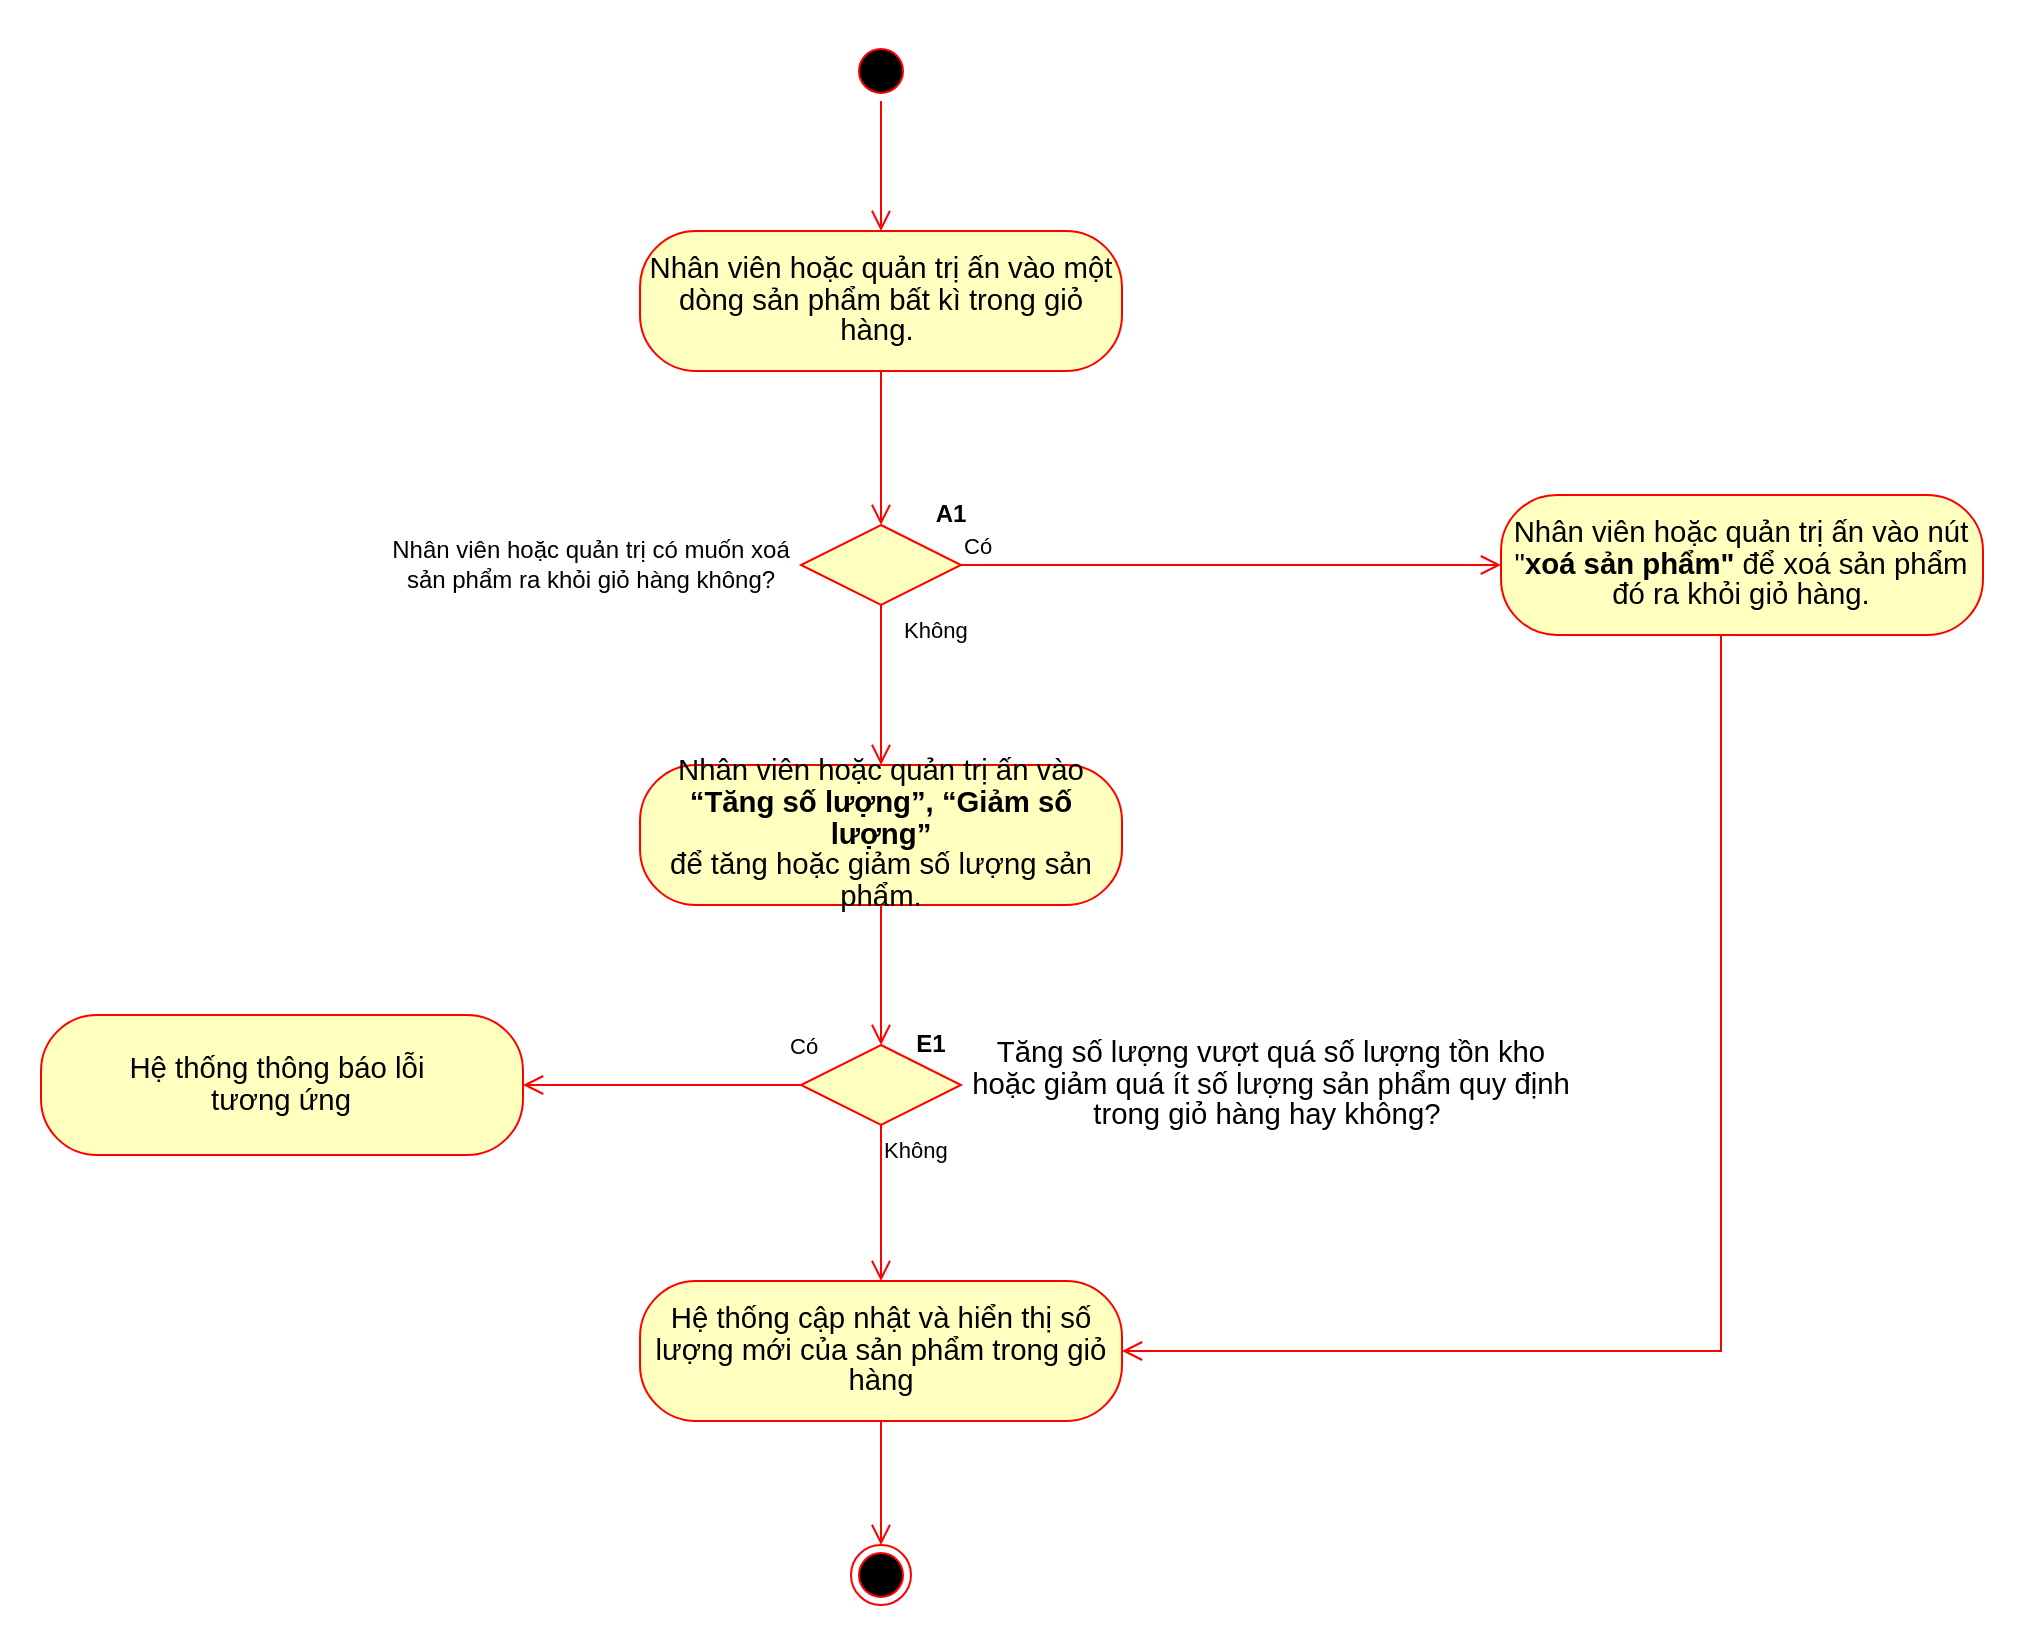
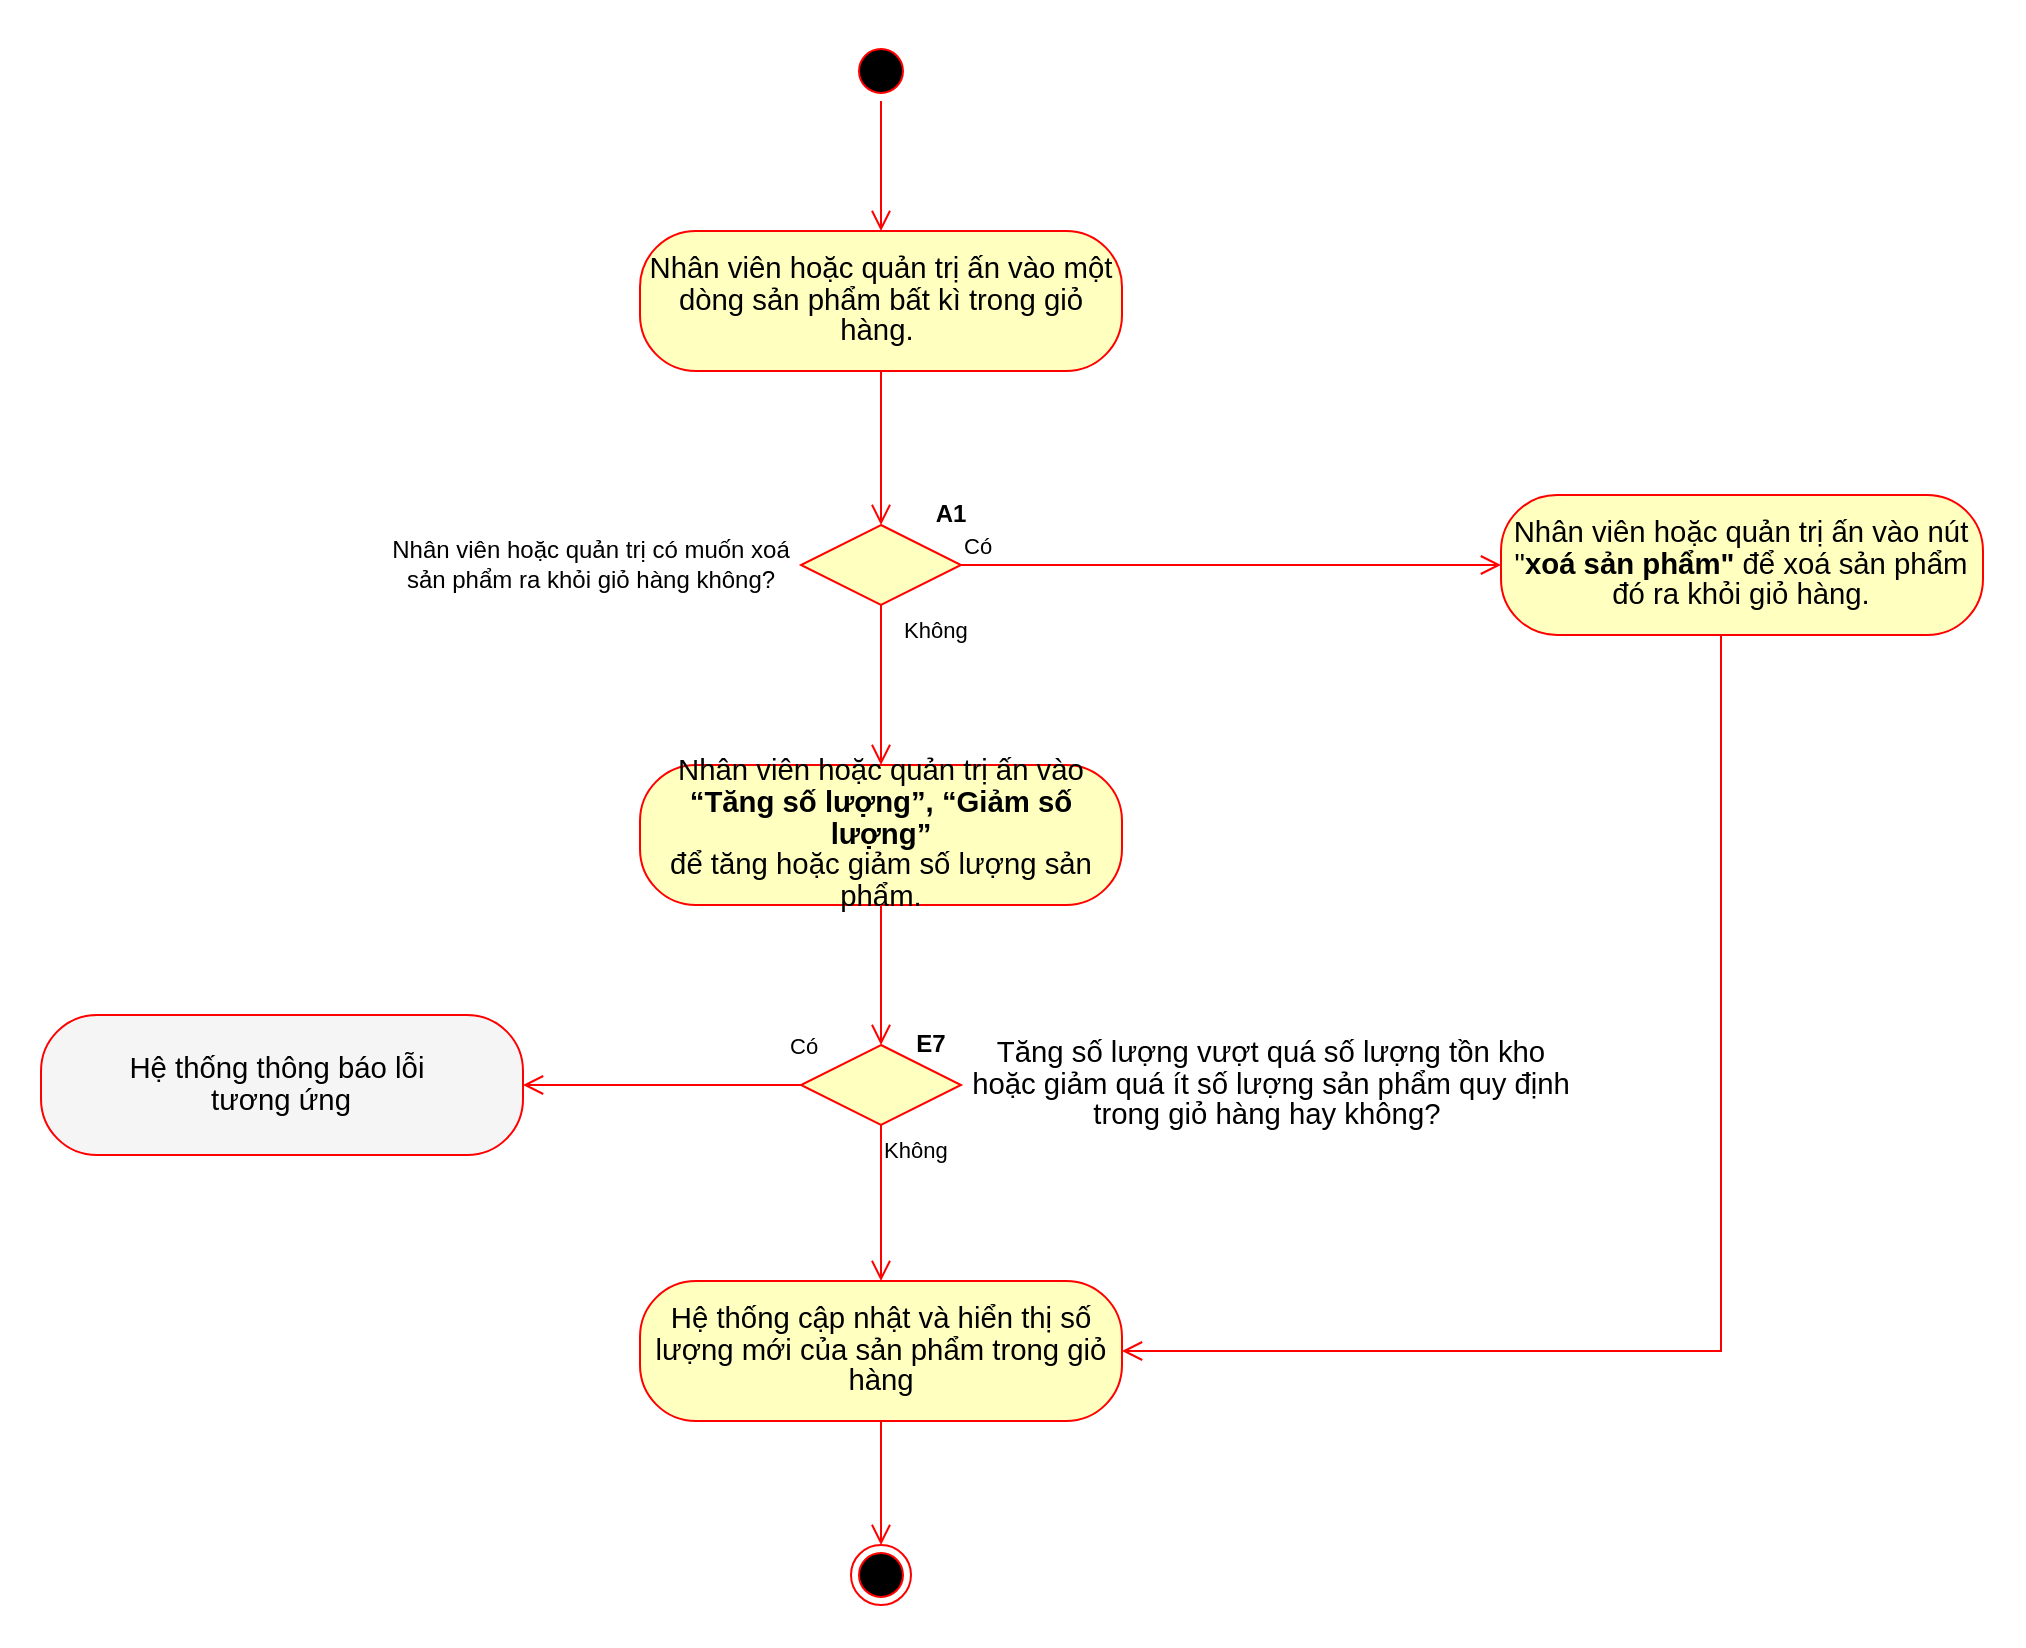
node "E1": label "E1" -> "E7"
node "Hệ thống thông báo lỗi tương ứng": fillcolor #ffffc0 -> #f5f5f5
